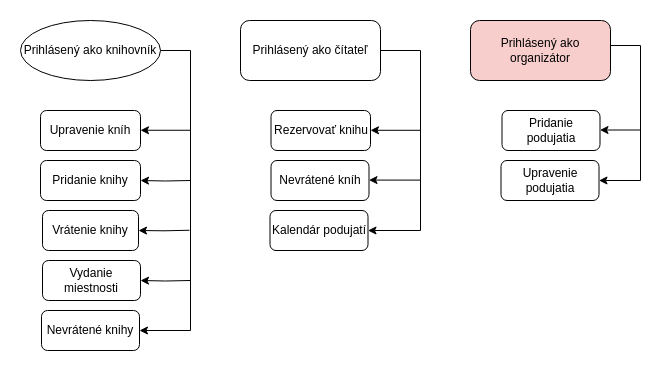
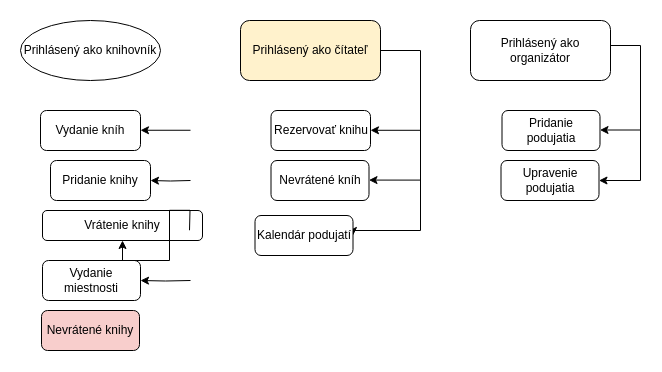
node "Prihlásený ako čítateľ": fillcolor #ffffff -> #fff2cc
node "Prihlásený ako organizátor": fillcolor #f8cecc -> #ffffff
edge "Prihlásený ako knihovník" -> "Nevrátené knihy": removed
node "Upravenie kníh": label "Upravenie kníh" -> "Vydanie kníh"
node "Pridanie knihy": moved (91, 181) -> (101, 181)
node "Vrátenie knihy": size 96x40 -> 160x30
node "Kalendár podujatí": moved (319, 231) -> (304, 236)
node "Nevrátené knihy": fillcolor #ffffff -> #f8cecc
